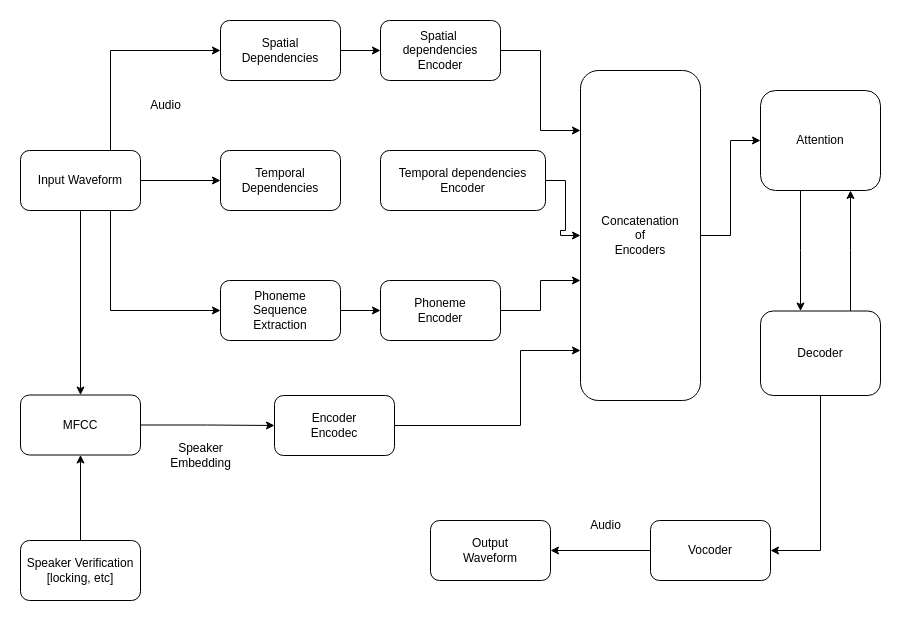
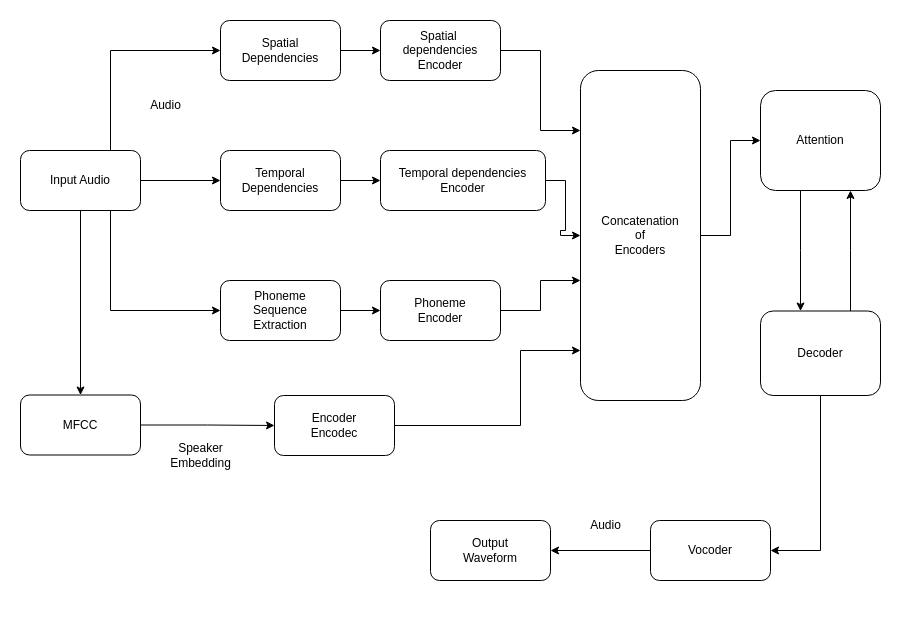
node "Input Waveform": label "Input Waveform" -> "Input Audio"
edge "Temporal Dependencies" -> "Temporal dependencies Encoder": added
edge "Speaker Verification [locking, etc]" -> "MFCC": removed
node "Speaker Verification [locking, etc]": removed
